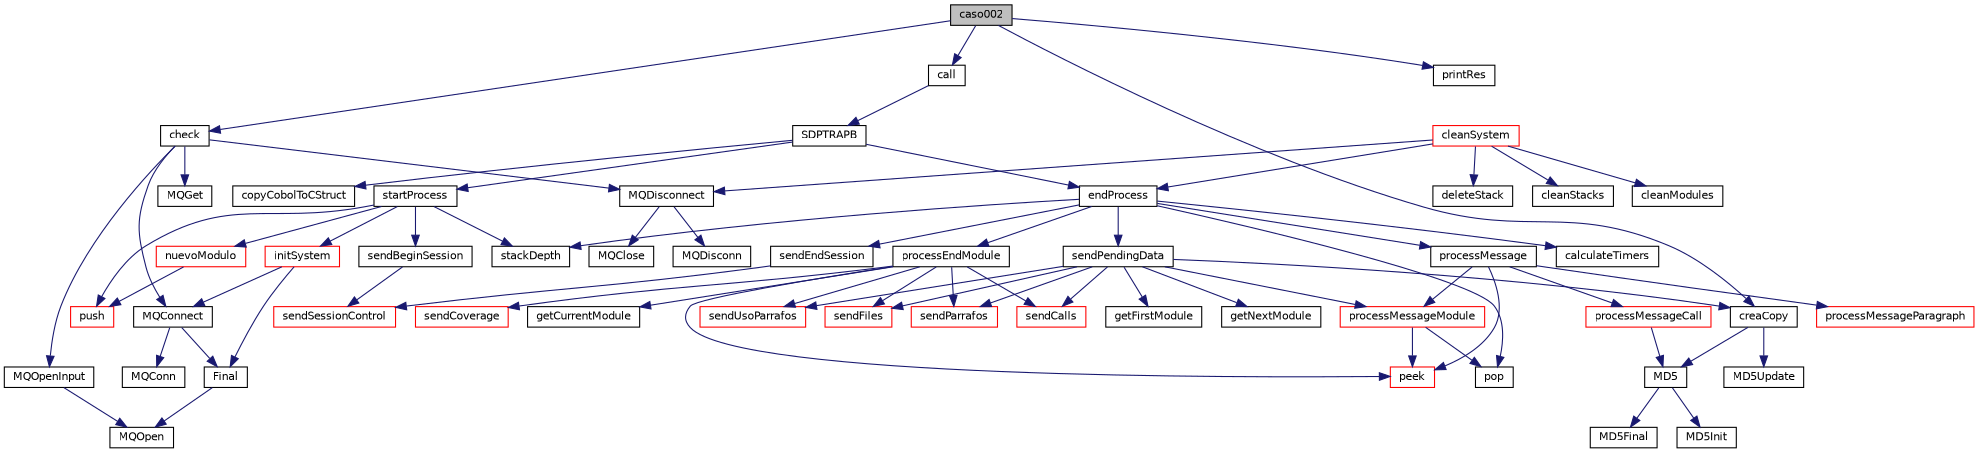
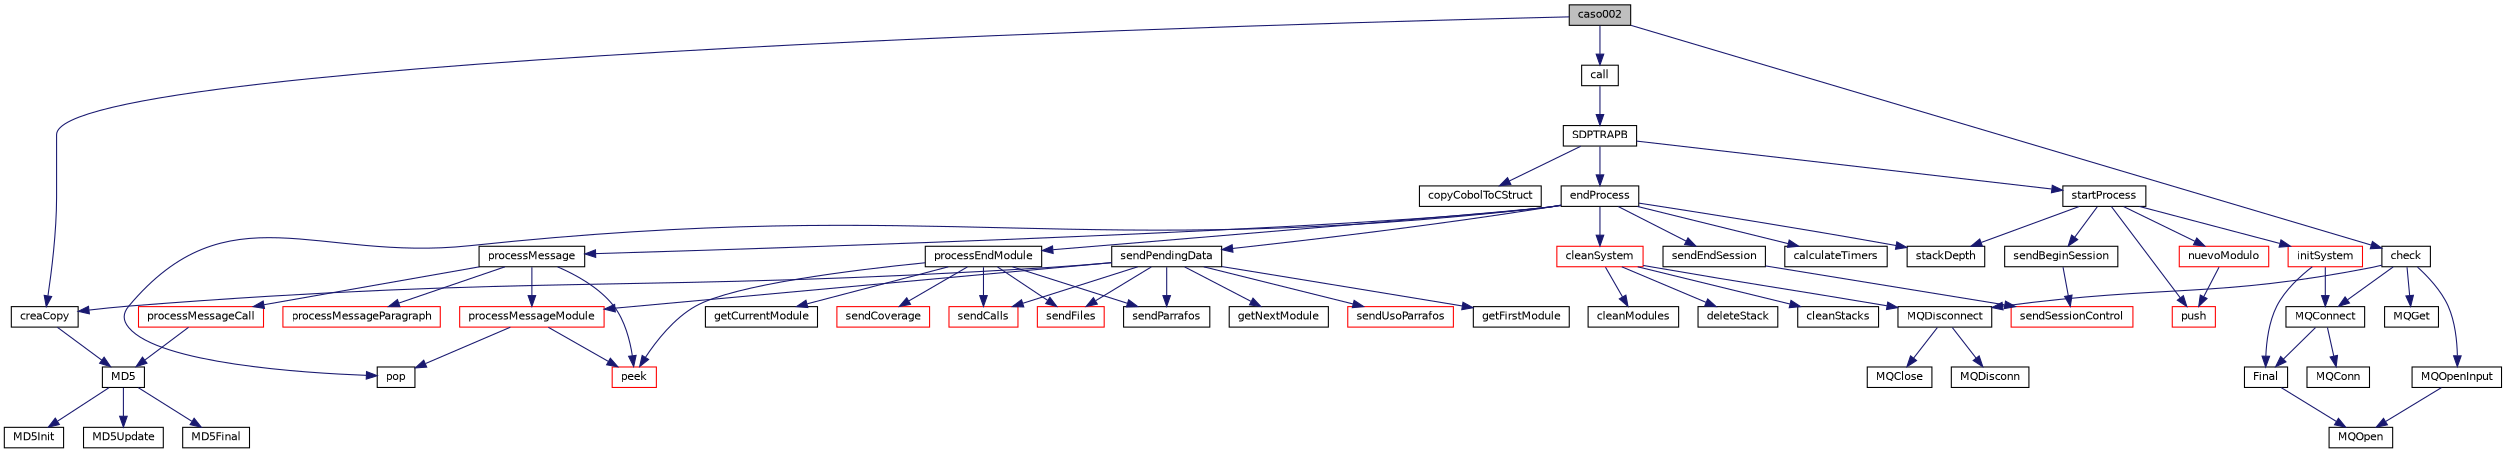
node "printRes": removed
edge "cleanSystem" -> "endProcess": reversed
edge "processEndModule" -> "sendUsoParrafos": removed
node "sendParrafos": color red -> black
edge "creaCopy" -> "MD5Update": now "MD5" -> "MD5Update"
